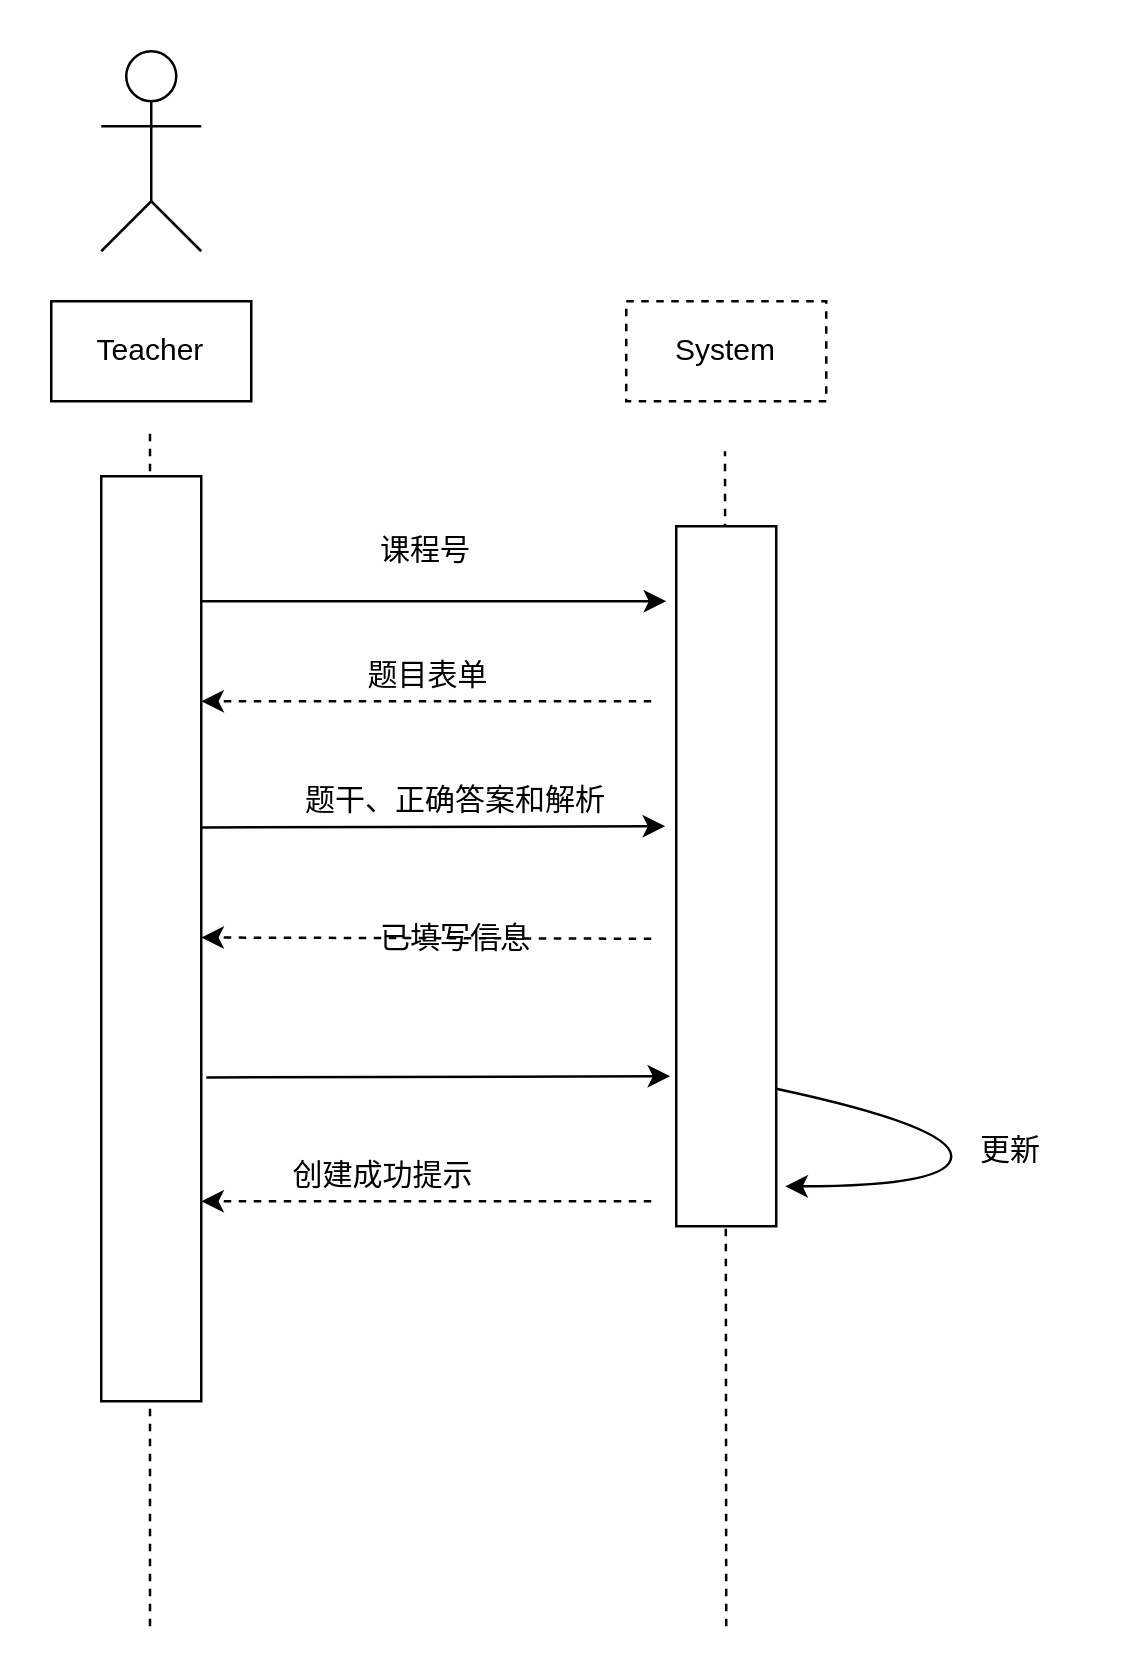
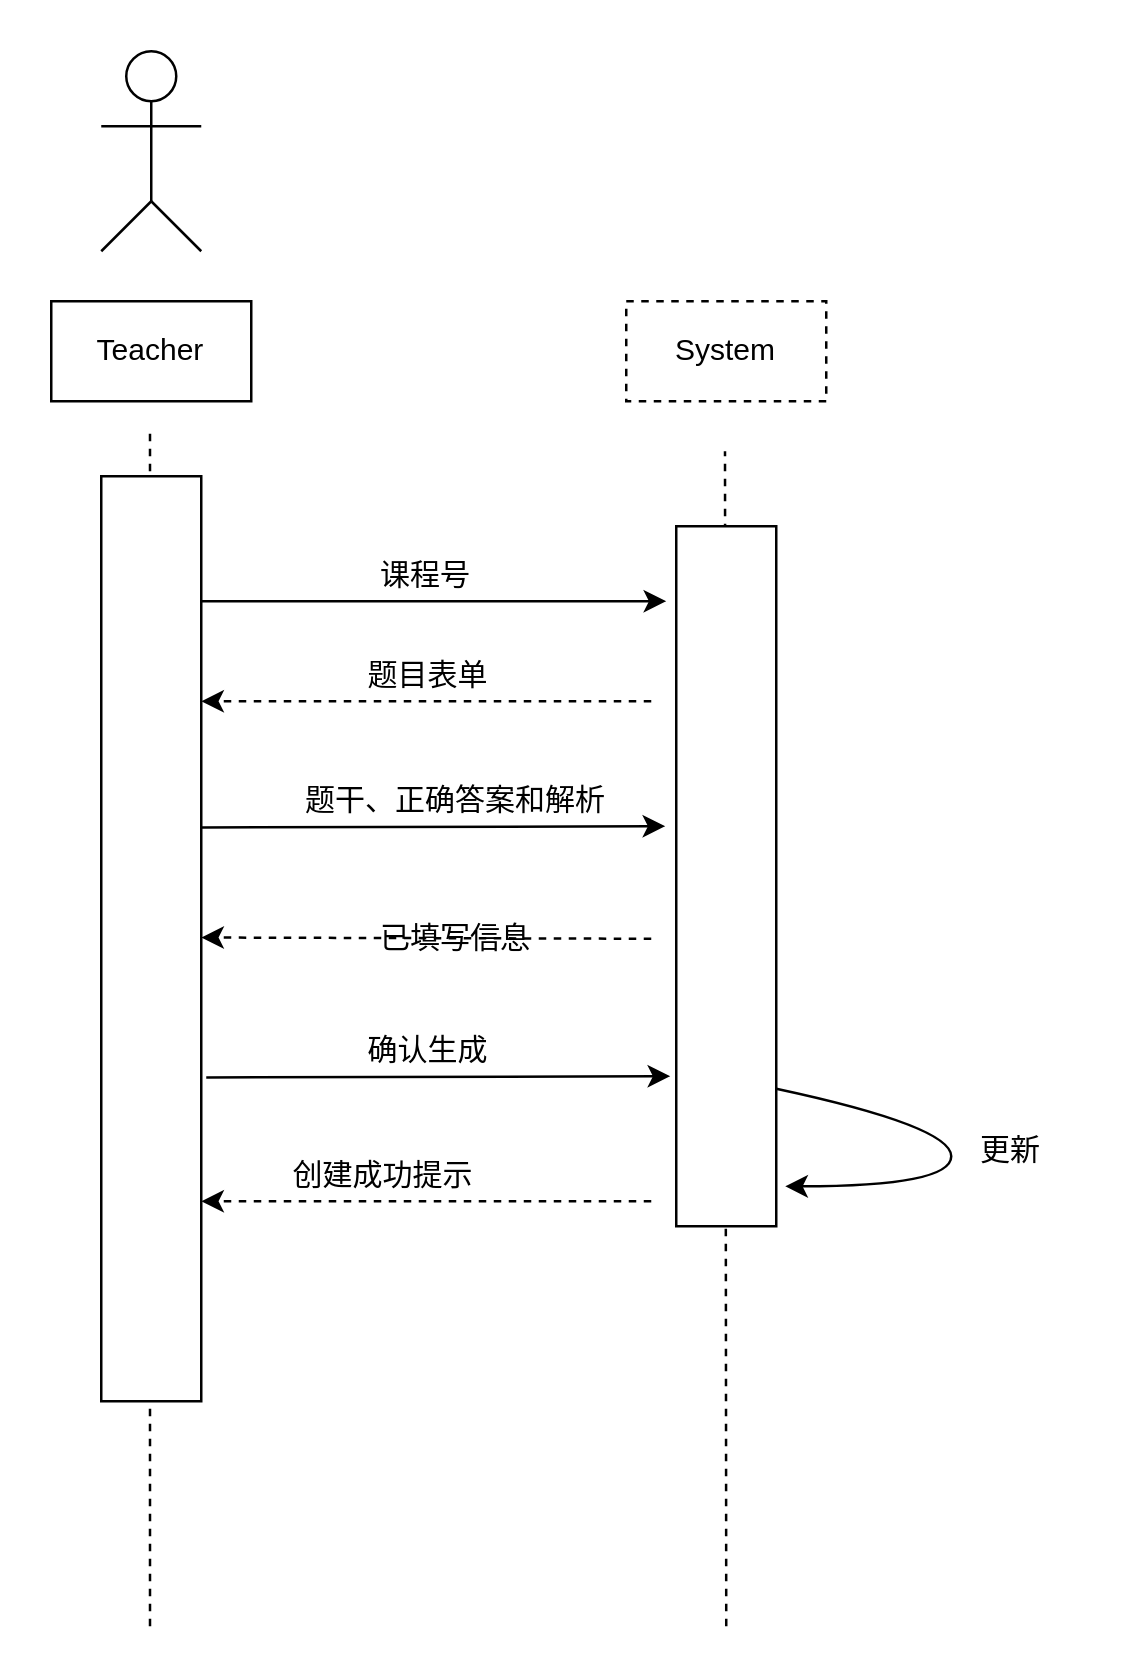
node "课程号": moved (439, 551) -> (439, 576)
node "确认生成": added
